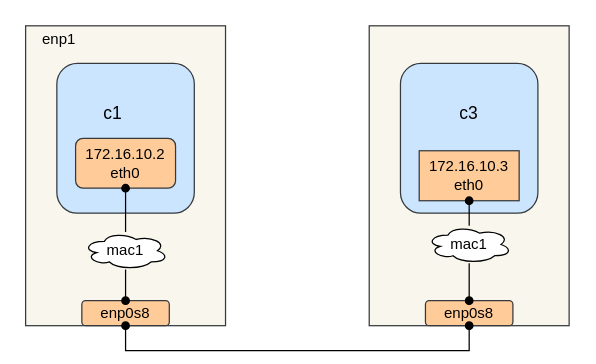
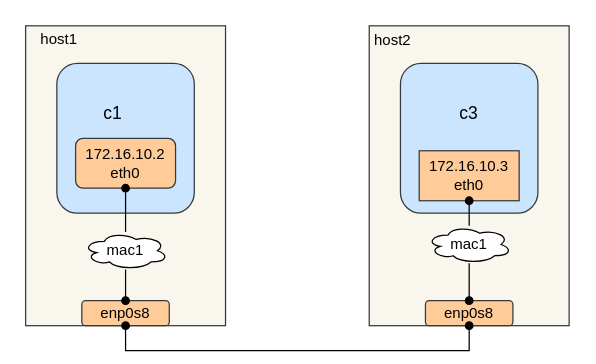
node "enp1": label "enp1" -> "host1"
node "host2": added
